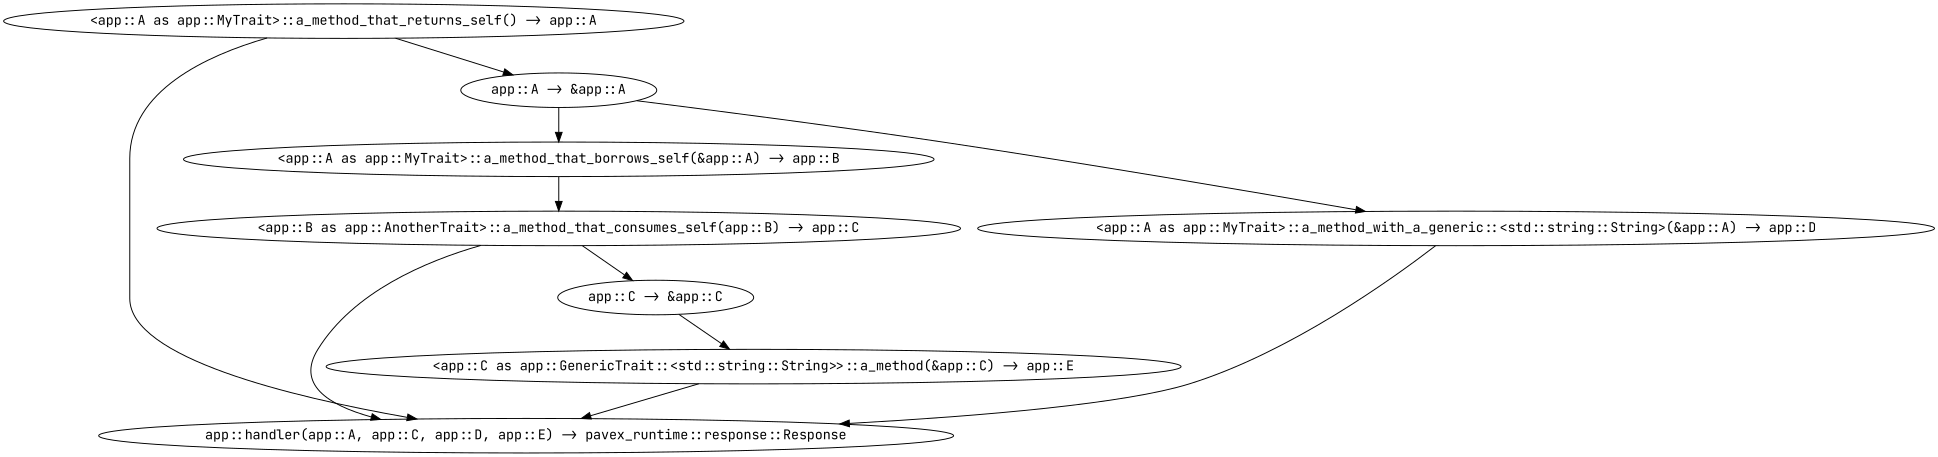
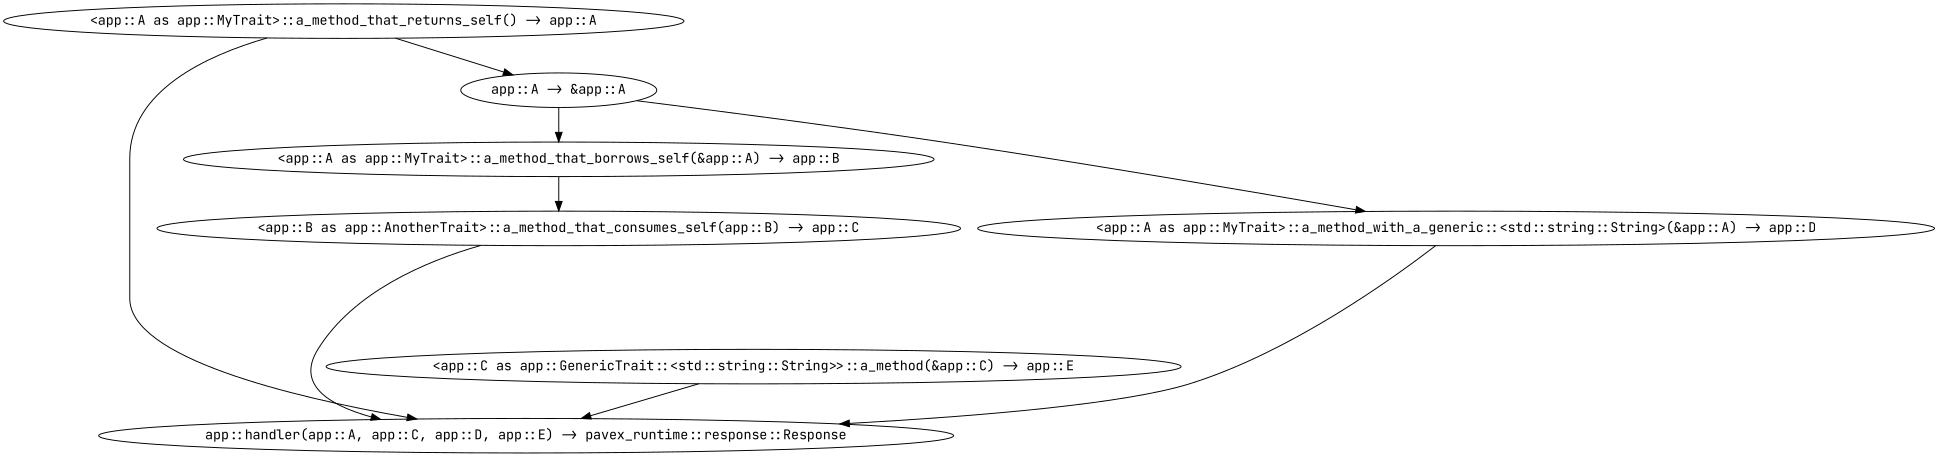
node "app::C -> &app::C": removed
